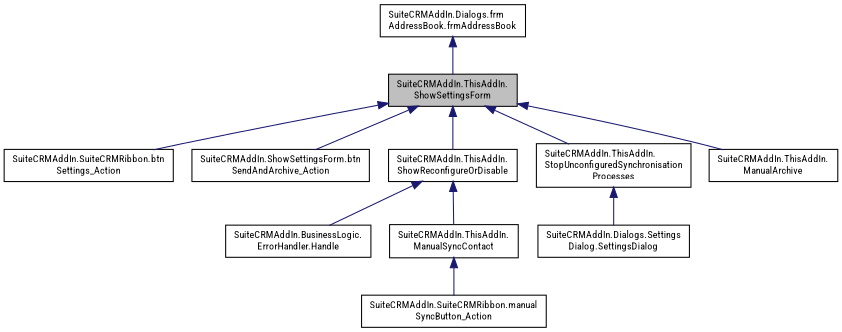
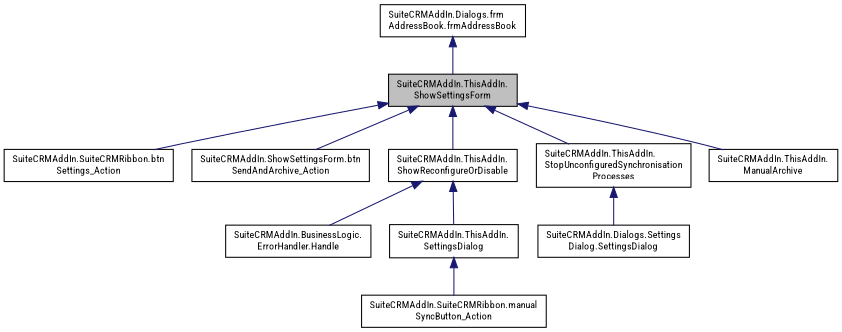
node "SuiteCRMAddIn.ThisAddIn. ManualSyncContact": label "SuiteCRMAddIn.ThisAddIn. ManualSyncContact" -> "SuiteCRMAddIn.ThisAddIn. SettingsDialog"
